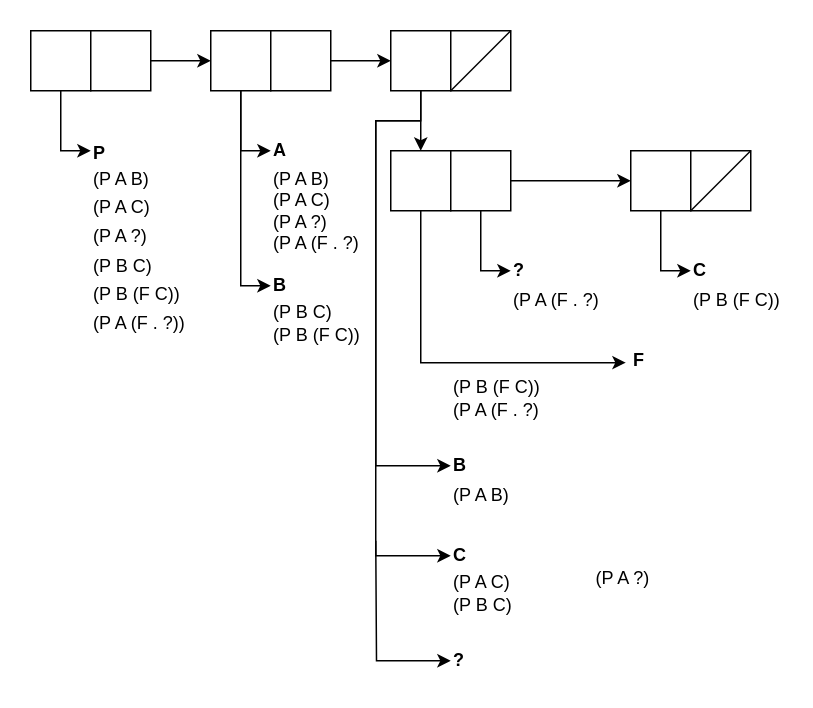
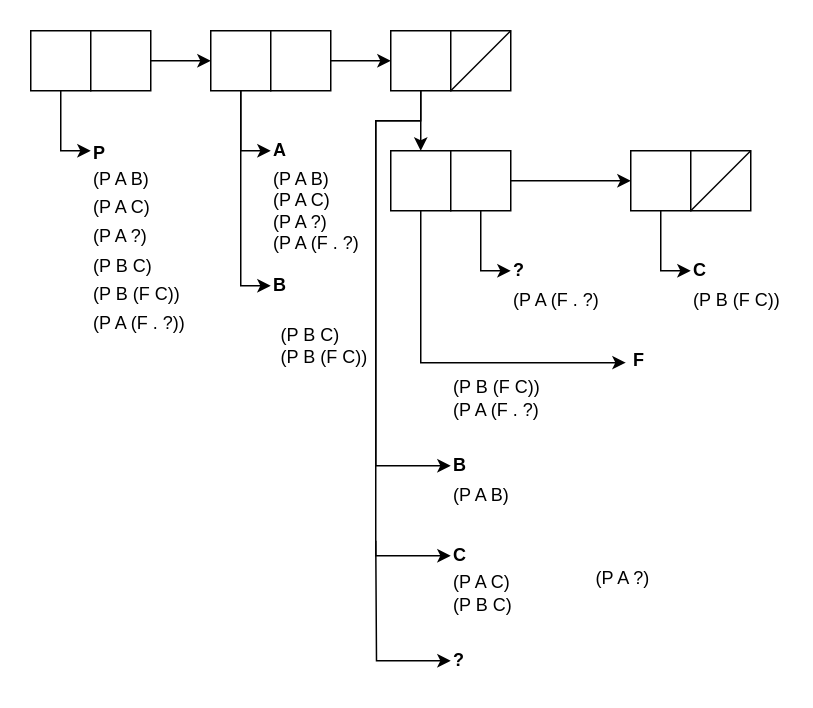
node "(P B C) (P B (F C))": moved (323, 323) -> (331, 346)
